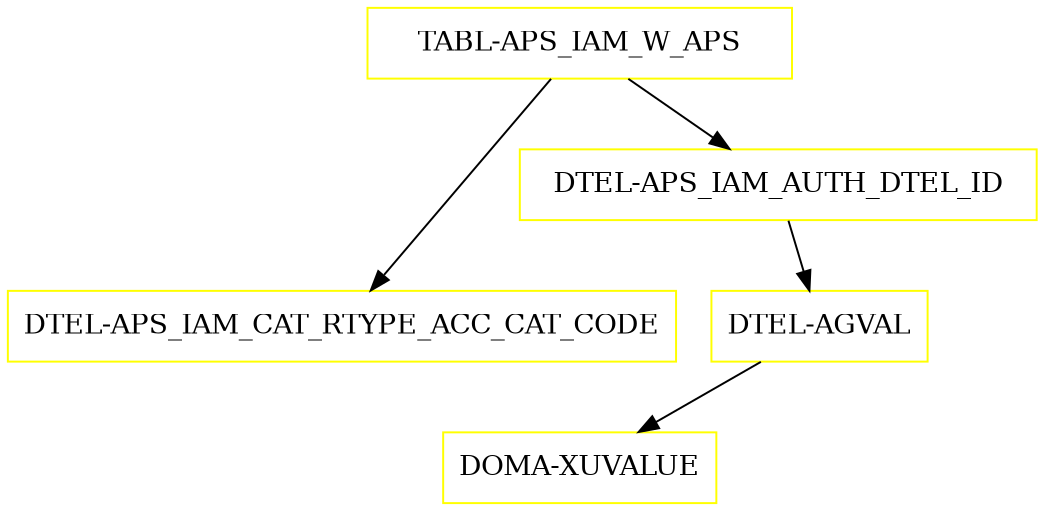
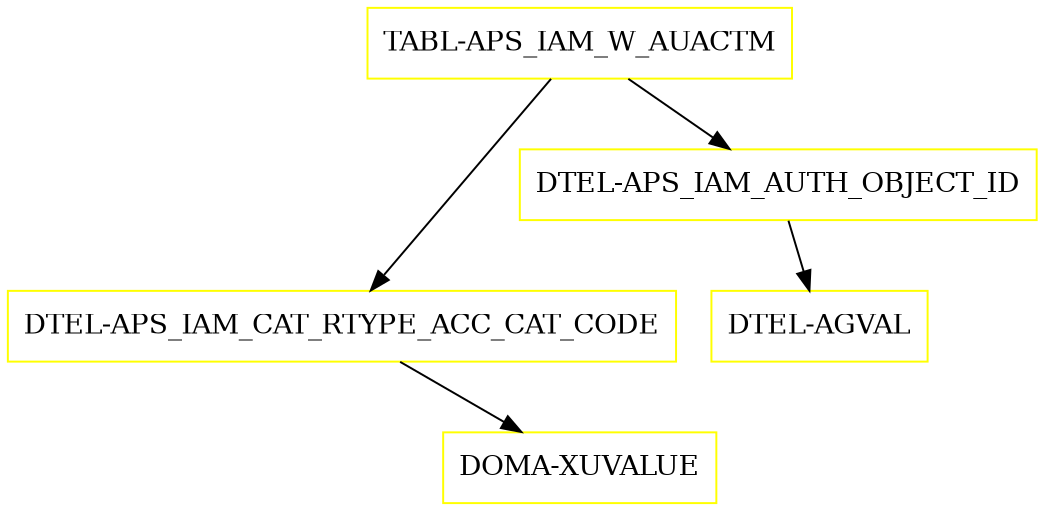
node "TABL-APS_IAM_W_APS": label "TABL-APS_IAM_W_APS" -> "TABL-APS_IAM_W_AUACTM"
node "DTEL-APS_IAM_AUTH_DTEL_ID": label "DTEL-APS_IAM_AUTH_DTEL_ID" -> "DTEL-APS_IAM_AUTH_OBJECT_ID"
edge "DTEL-AGVAL" -> "DOMA-XUVALUE": now "DTEL-APS_IAM_CAT_RTYPE_ACC_CAT_CODE" -> "DOMA-XUVALUE"
